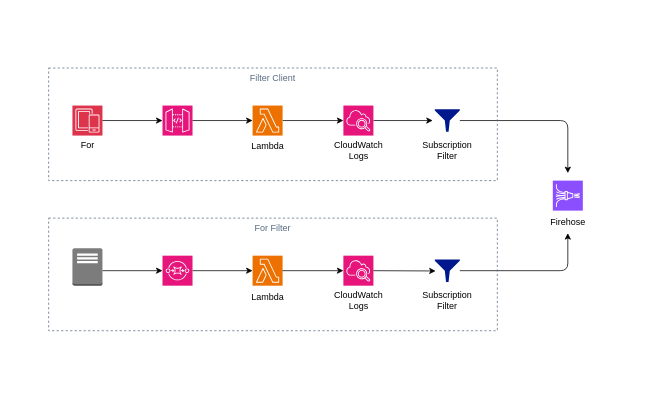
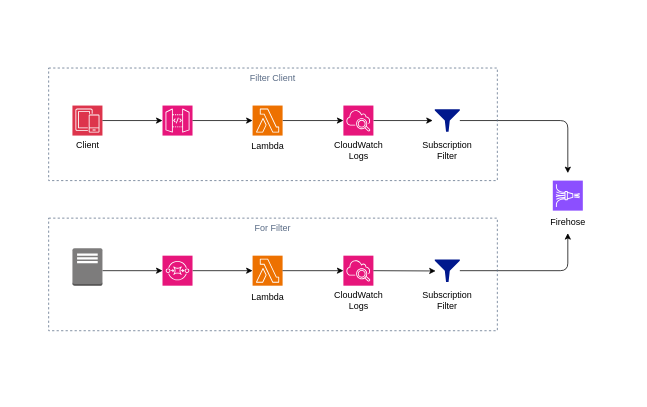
node "For": label "For" -> "Client"
